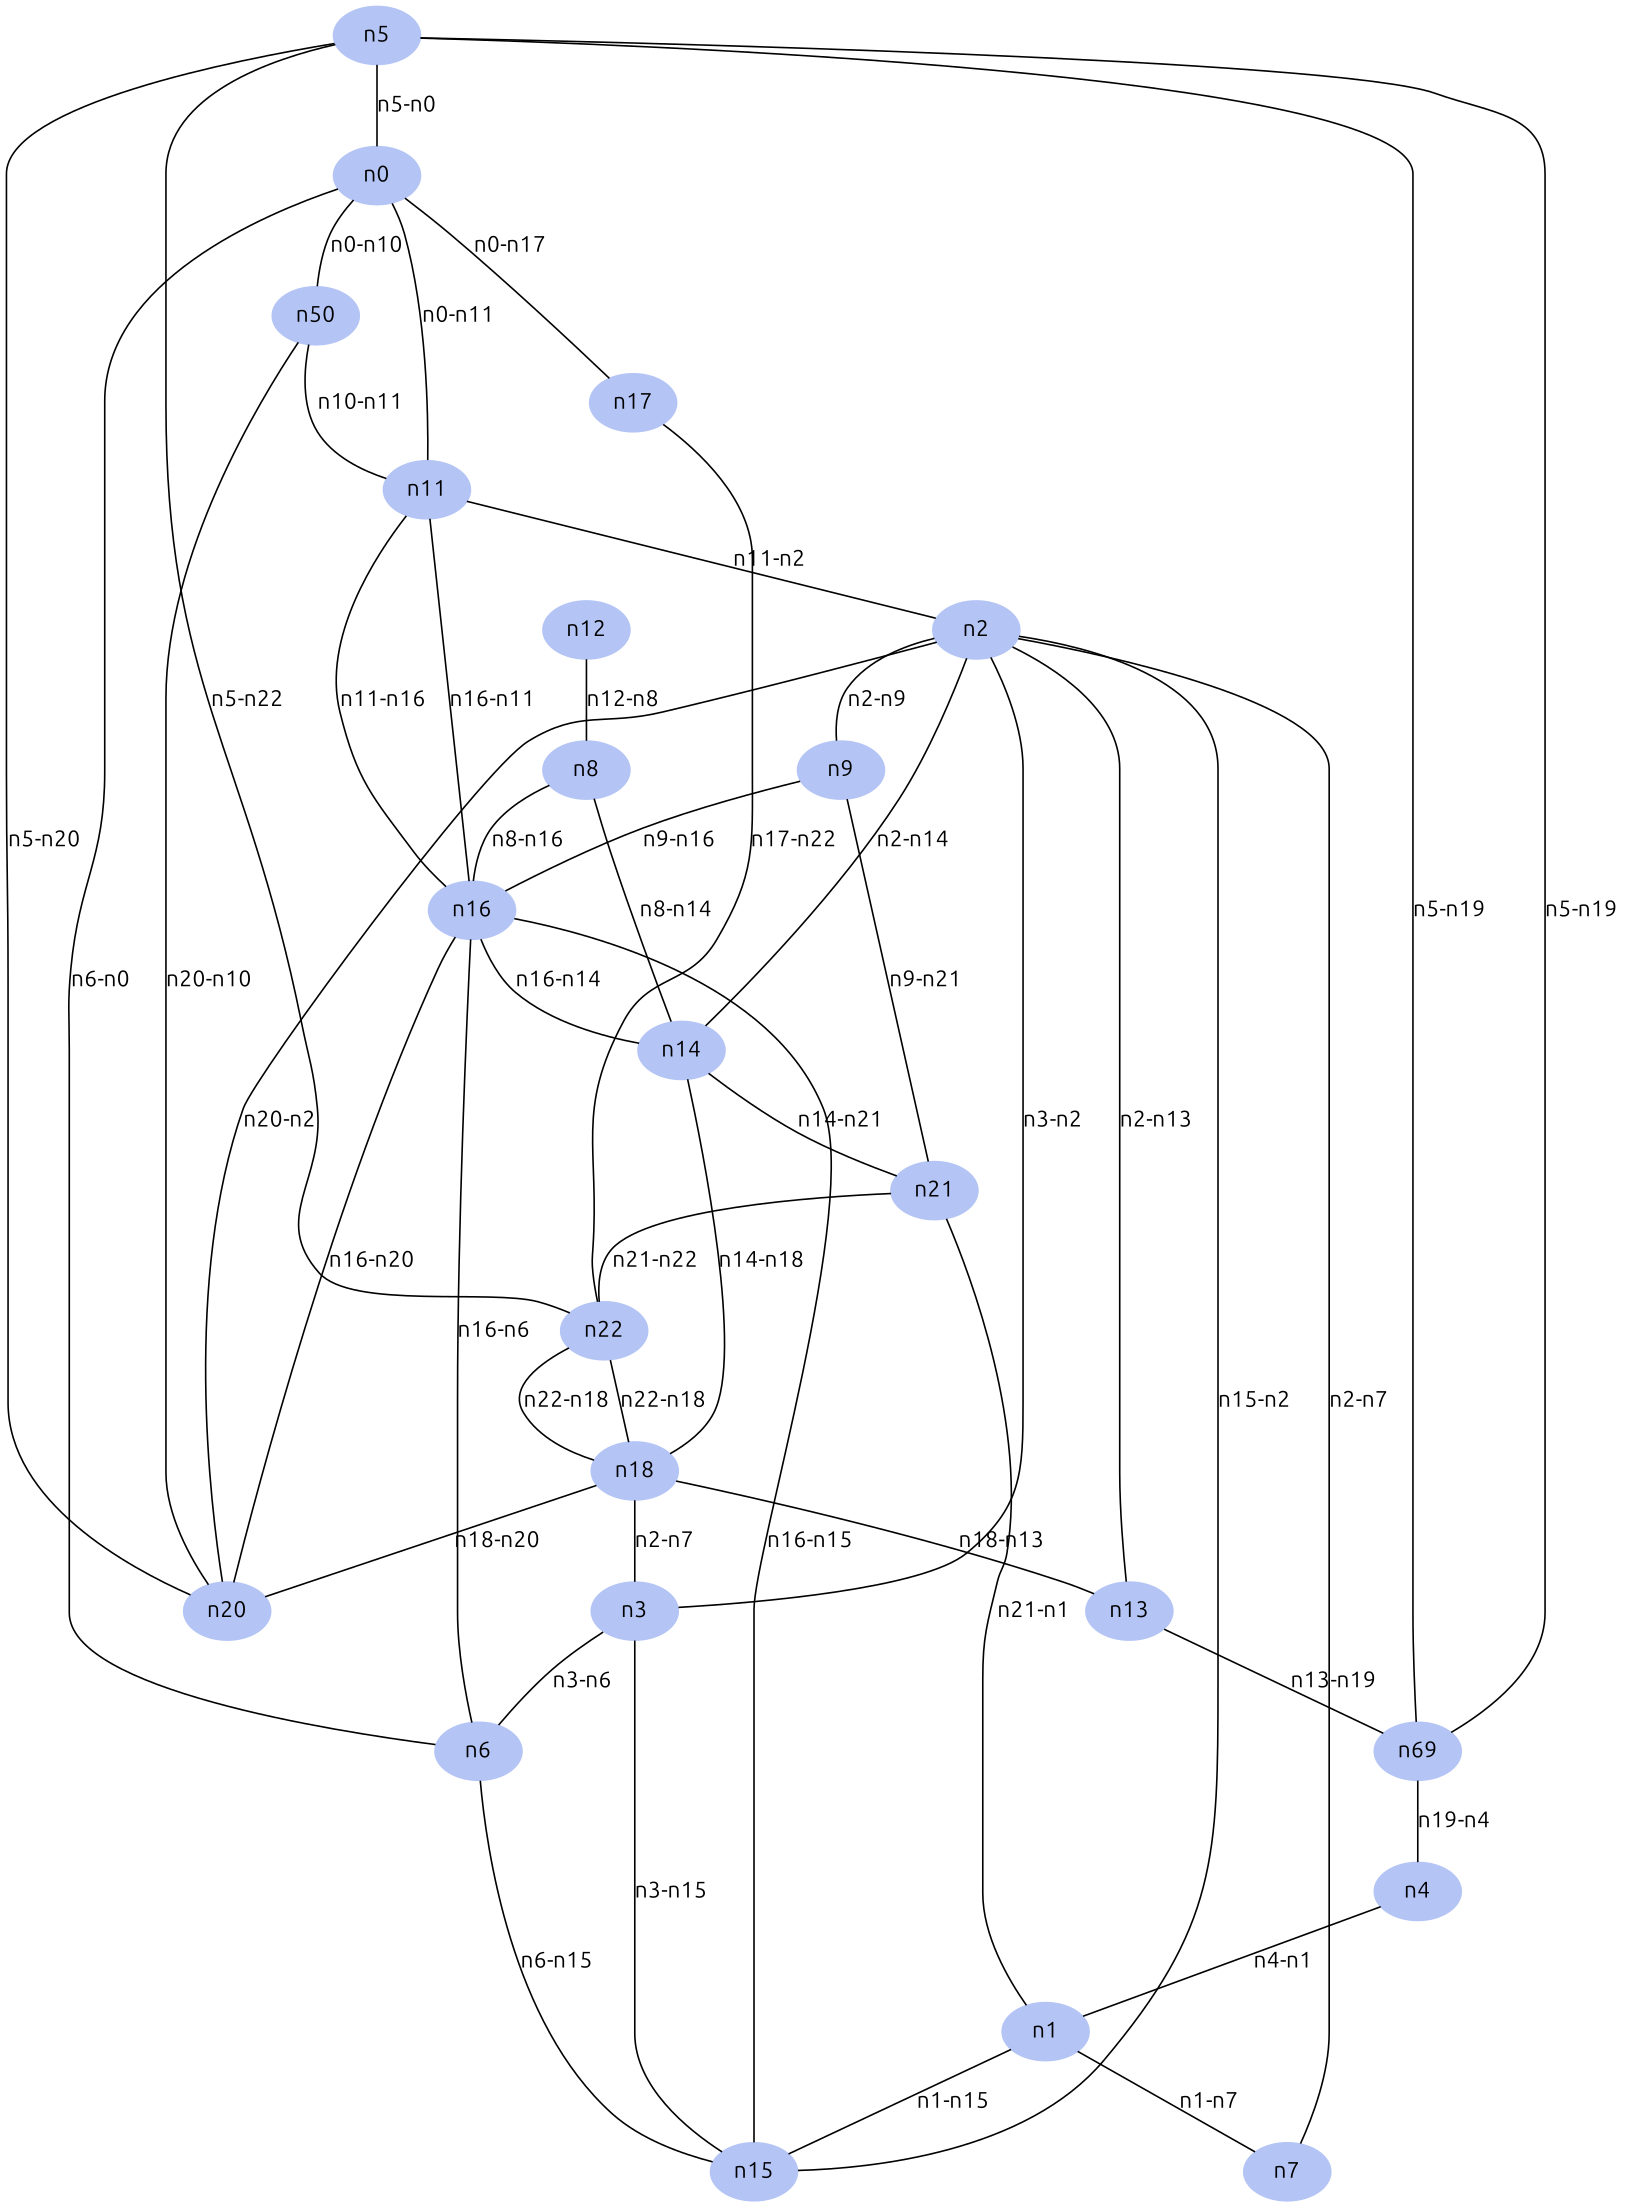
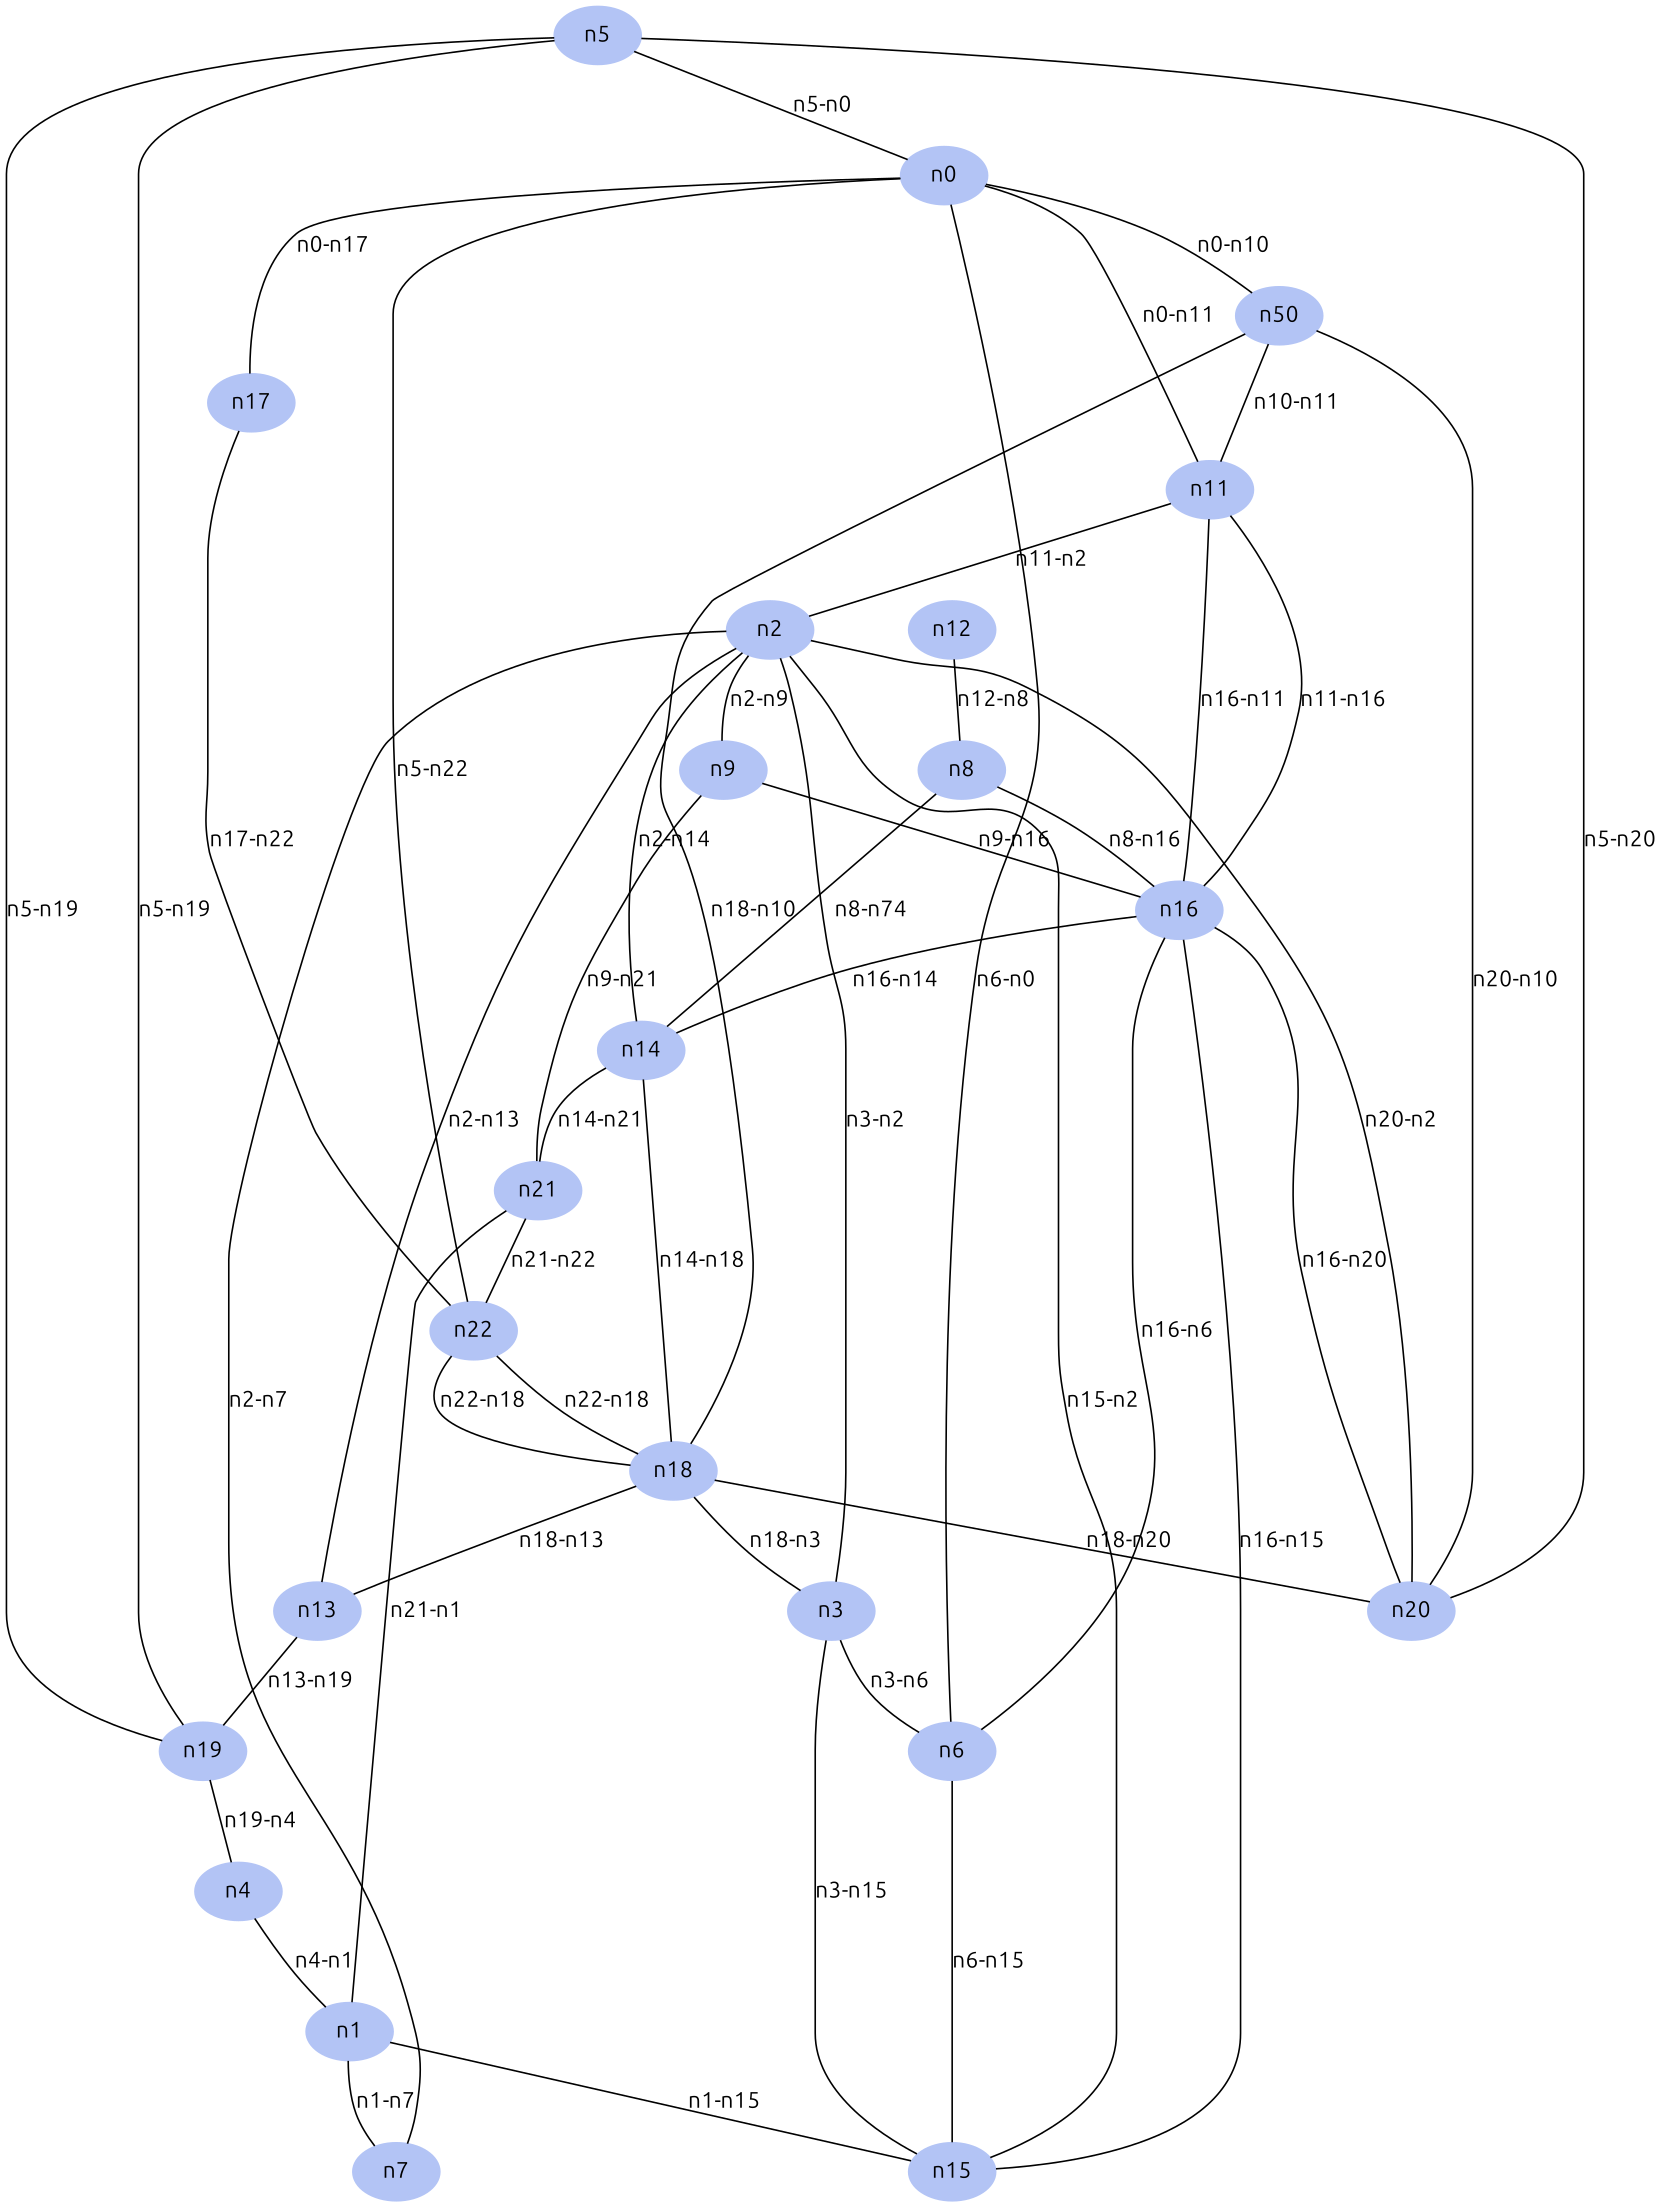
edge "n5" -- "n22": now "n0" -- "n22"
edge "n50" -- "n18": added, label "n18-n10"
edge "n8" -- "n14": label "n8-n14" -> "n8-n74"
edge "n18" -- "n3": label "n2-n7" -> "n18-n3"
node "n69": label "n69" -> "n19"
